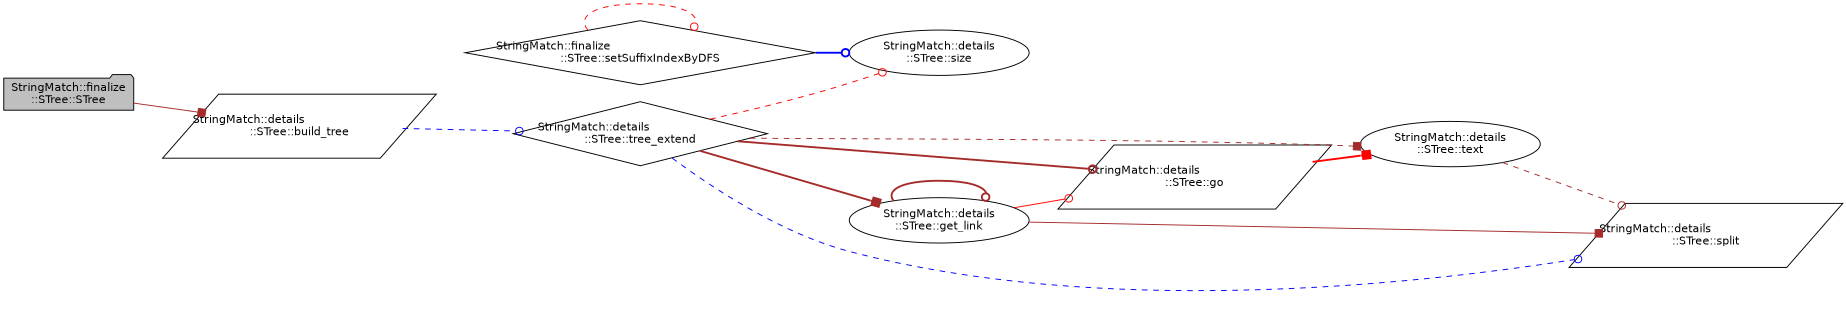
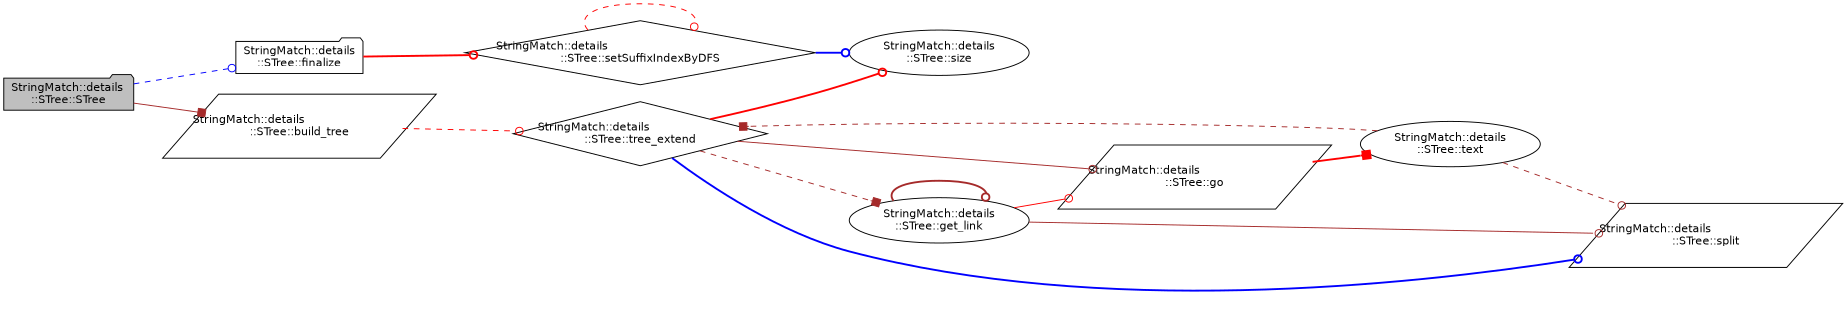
node "StringMatch::finalize ::STree::setSuffixIndexByDFS": label "StringMatch::finalize ::STree::setSuffixIndexByDFS" -> "StringMatch::details ::STree::setSuffixIndexByDFS"
node "StringMatch::details ::STree::finalize": added
node "StringMatch::finalize ::STree::STree": label "StringMatch::finalize ::STree::STree" -> "StringMatch::details ::STree::STree"
edge "StringMatch::details ::STree::tree_extend" -> "StringMatch::details ::STree::size": style dashed -> bold
edge "StringMatch::details ::STree::build_tree" -> "StringMatch::details ::STree::tree_extend": color blue -> red
edge "StringMatch::details ::STree::tree_extend" -> "StringMatch::details ::STree::text": reversed
edge "StringMatch::details ::STree::tree_extend" -> "StringMatch::details ::STree::go": style bold -> solid
edge "StringMatch::details ::STree::tree_extend" -> "StringMatch::details ::STree::get_link": style bold -> dashed
edge "StringMatch::details ::STree::get_link" -> "StringMatch::details ::STree::split": arrowhead box -> odot
edge "StringMatch::details ::STree::tree_extend" -> "StringMatch::details ::STree::split": style dashed -> bold
